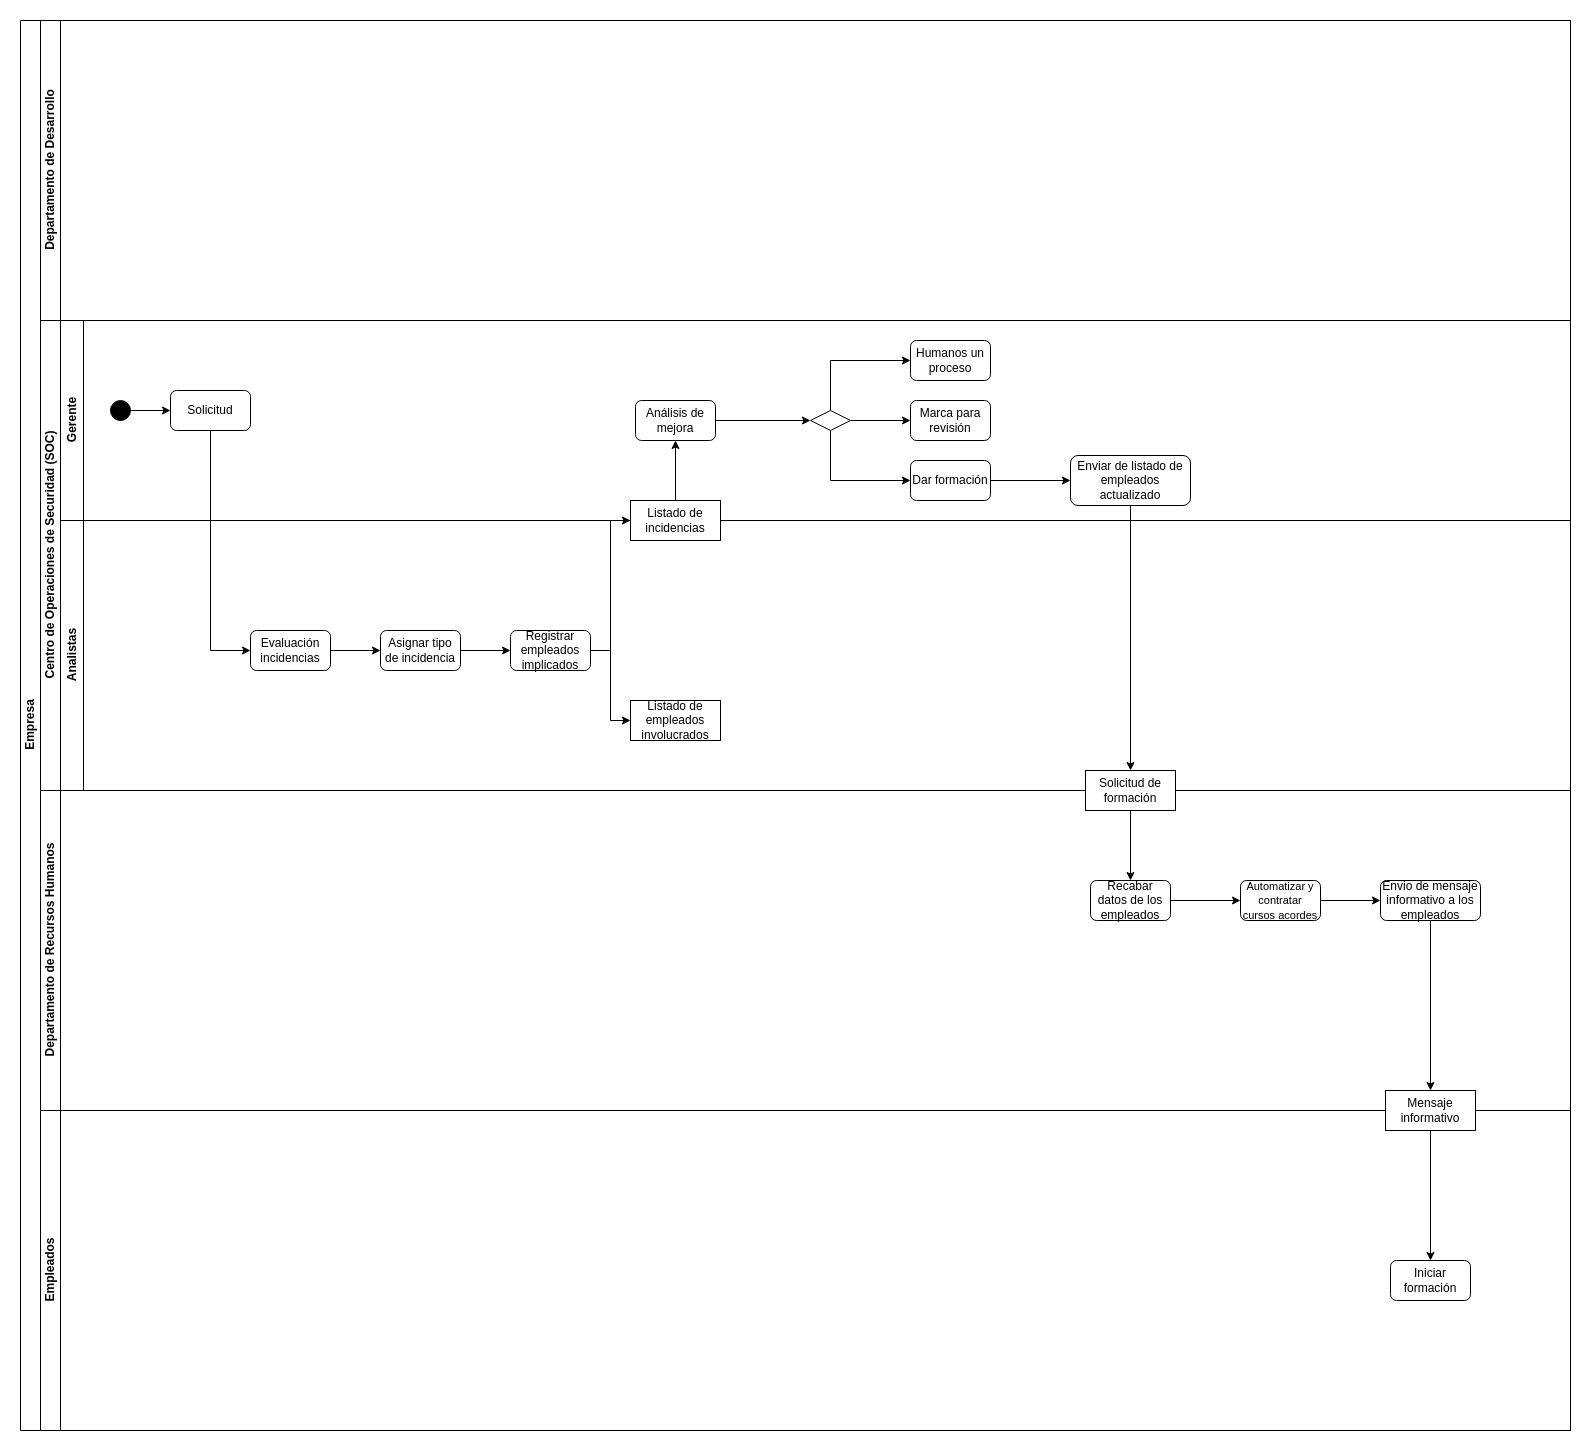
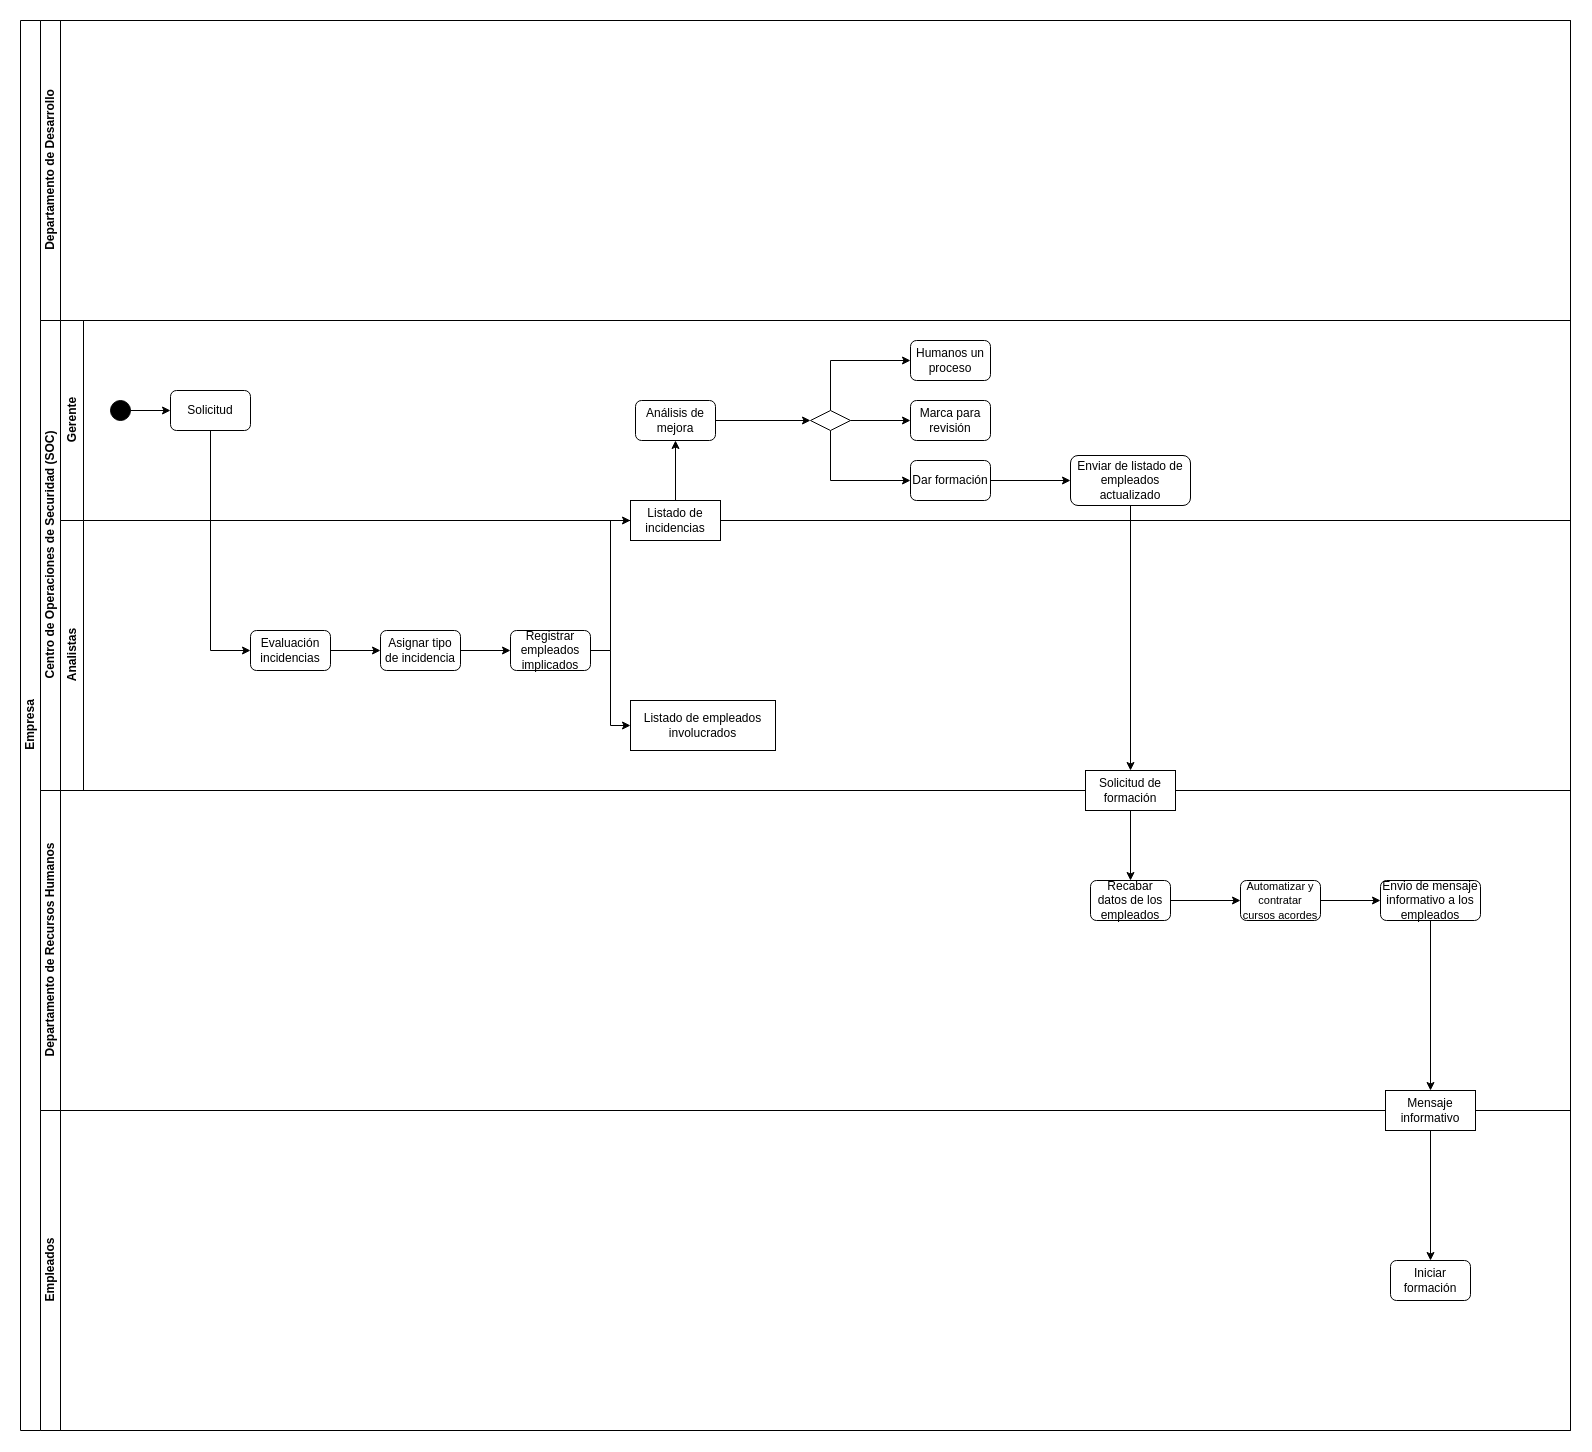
node "Listado de empleados involucrados": size 90x40 -> 145x50
